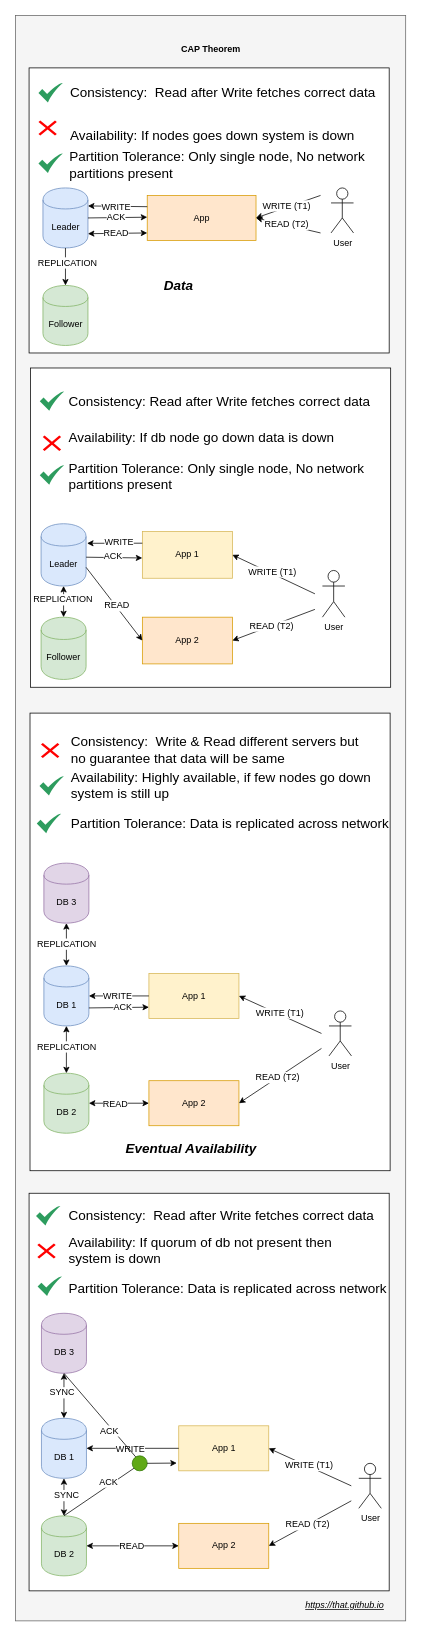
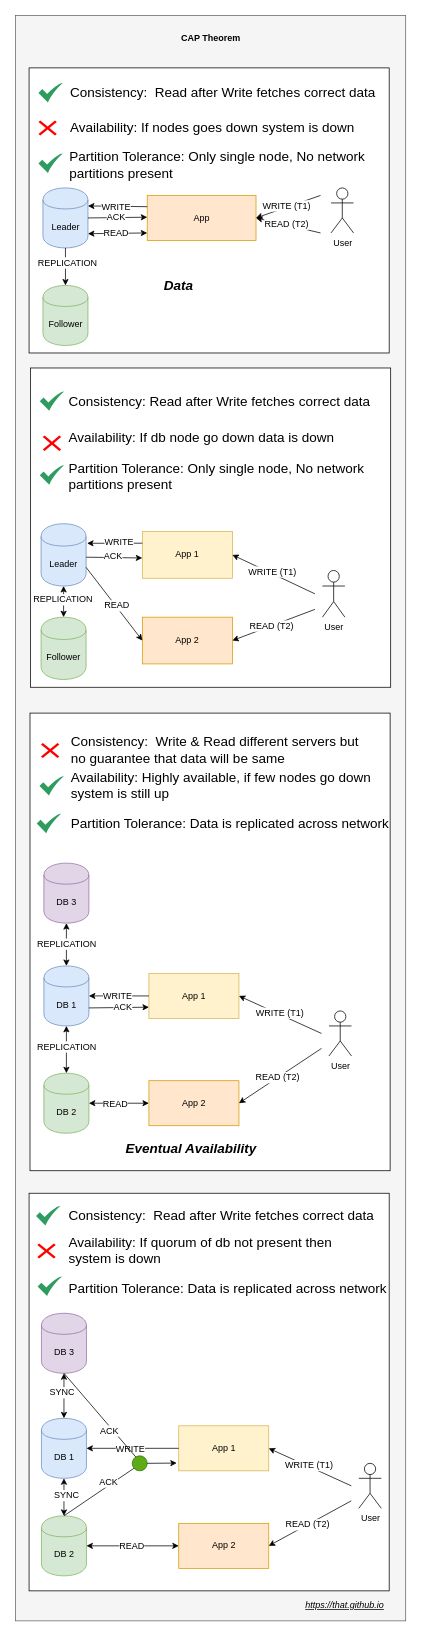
node "CAP Theorem": moved (211, 49) -> (211, 38)
node "Availability: If nodes goes down system is down": moved (222, 135) -> (222, 128)
